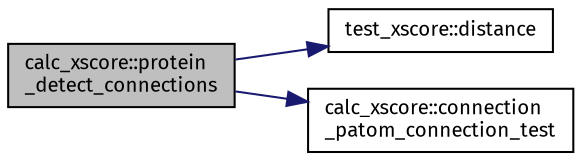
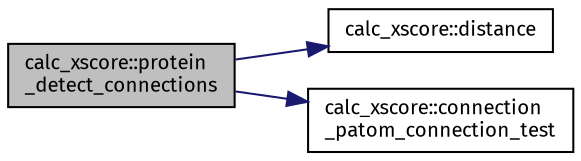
node "test_xscore::distance": label "test_xscore::distance" -> "calc_xscore::distance"
